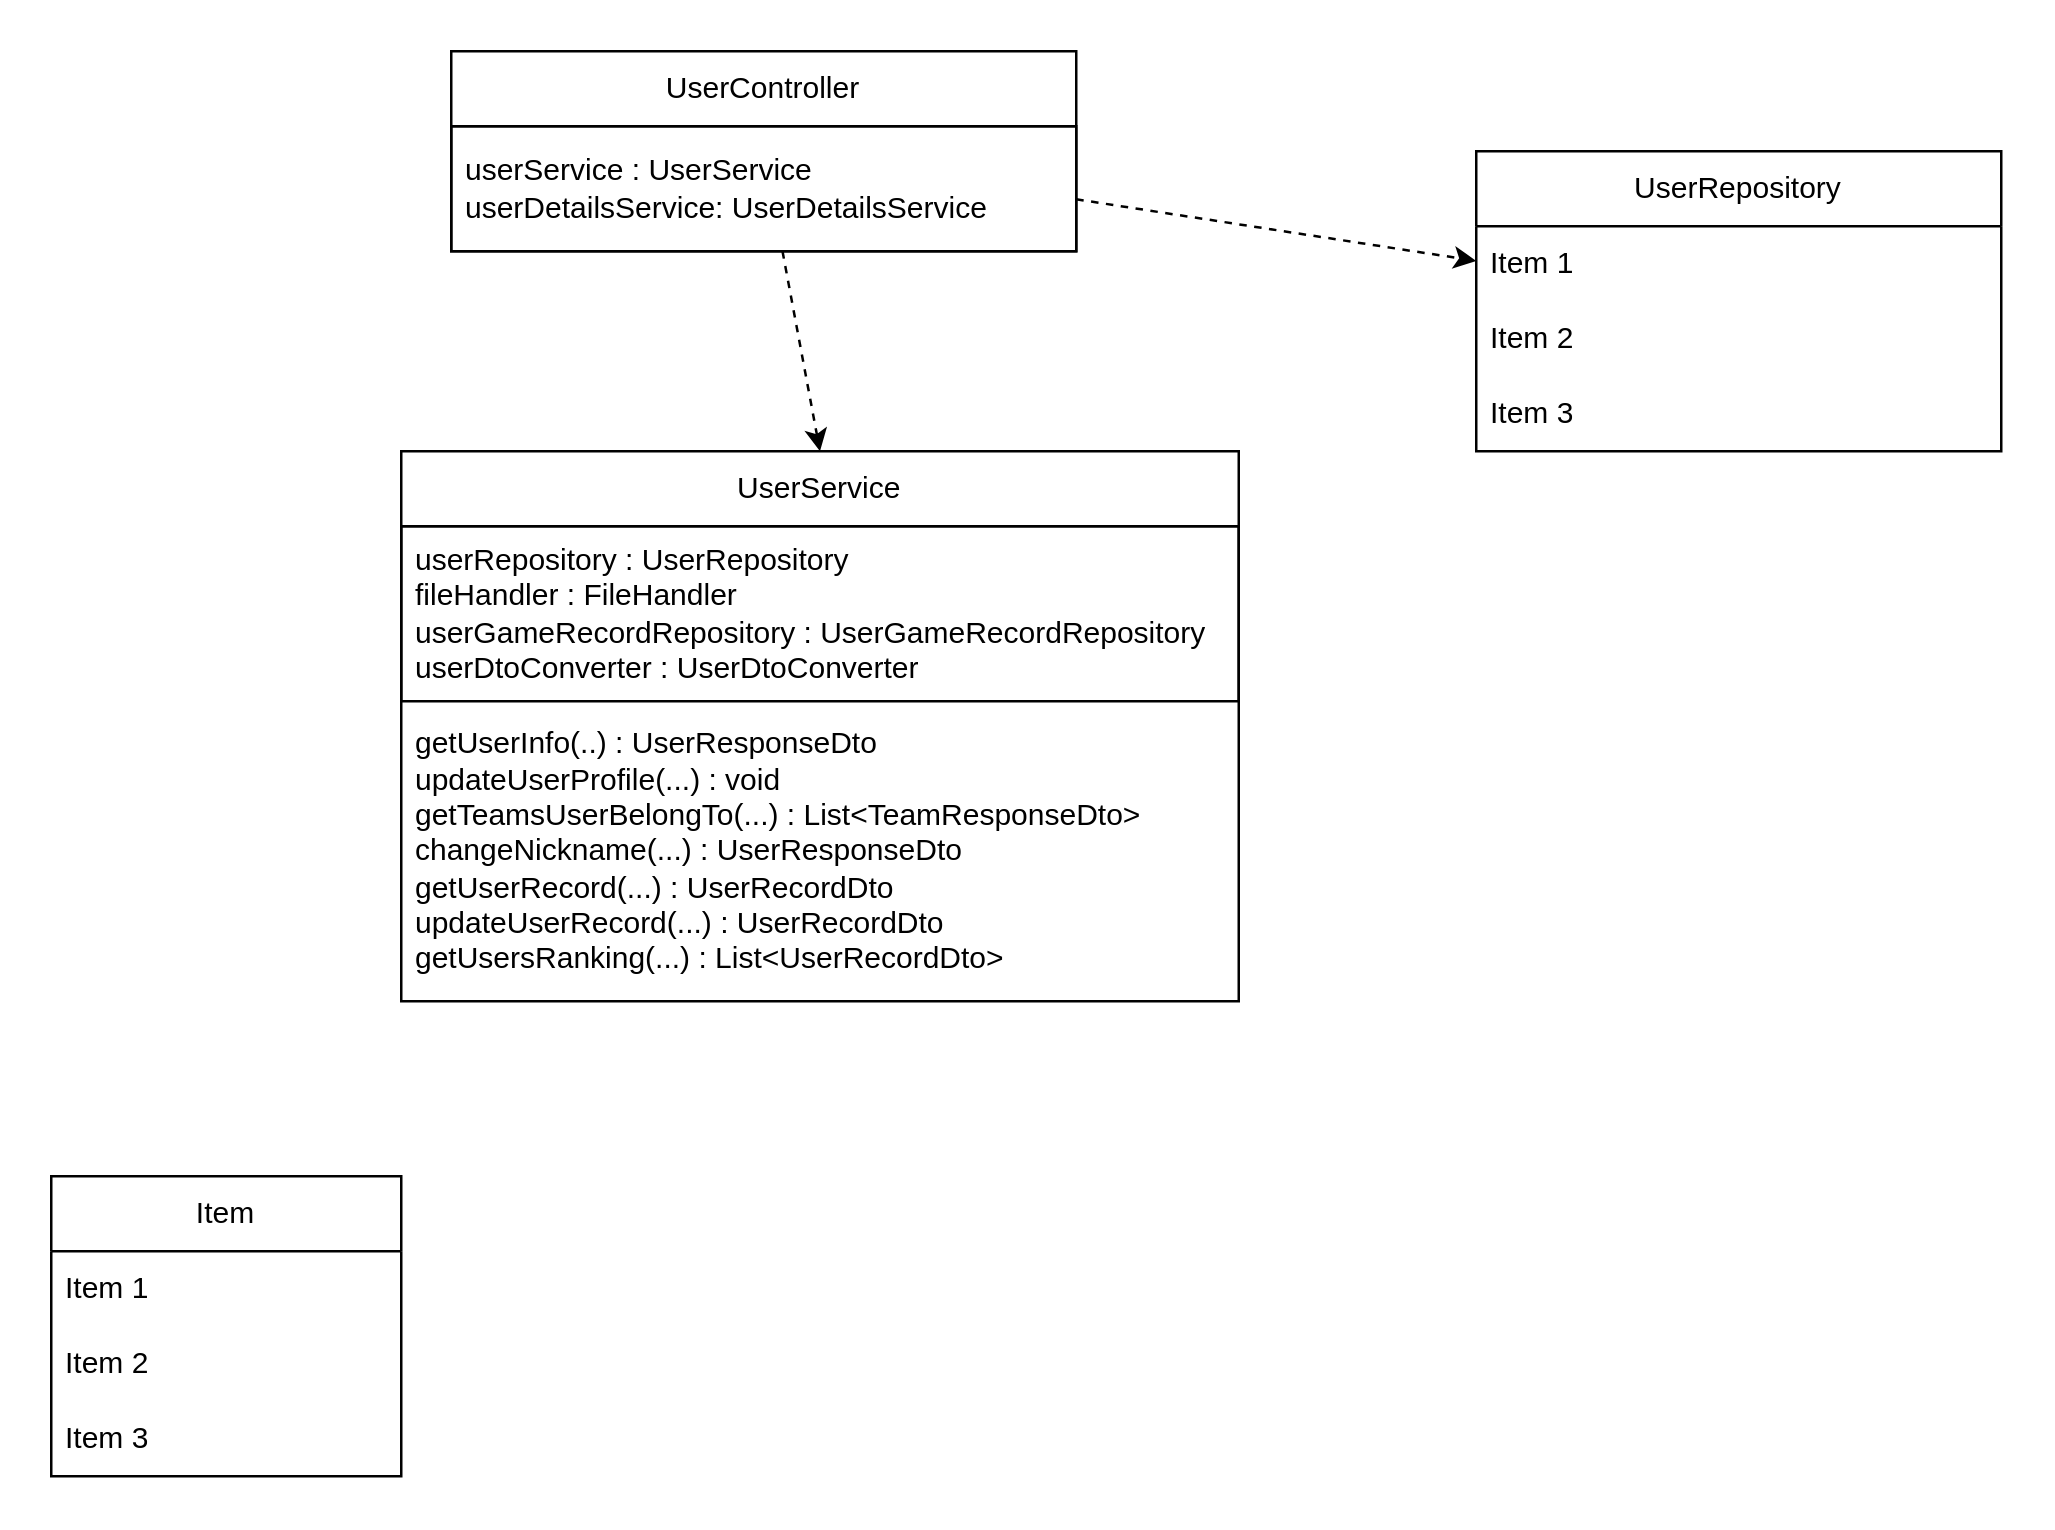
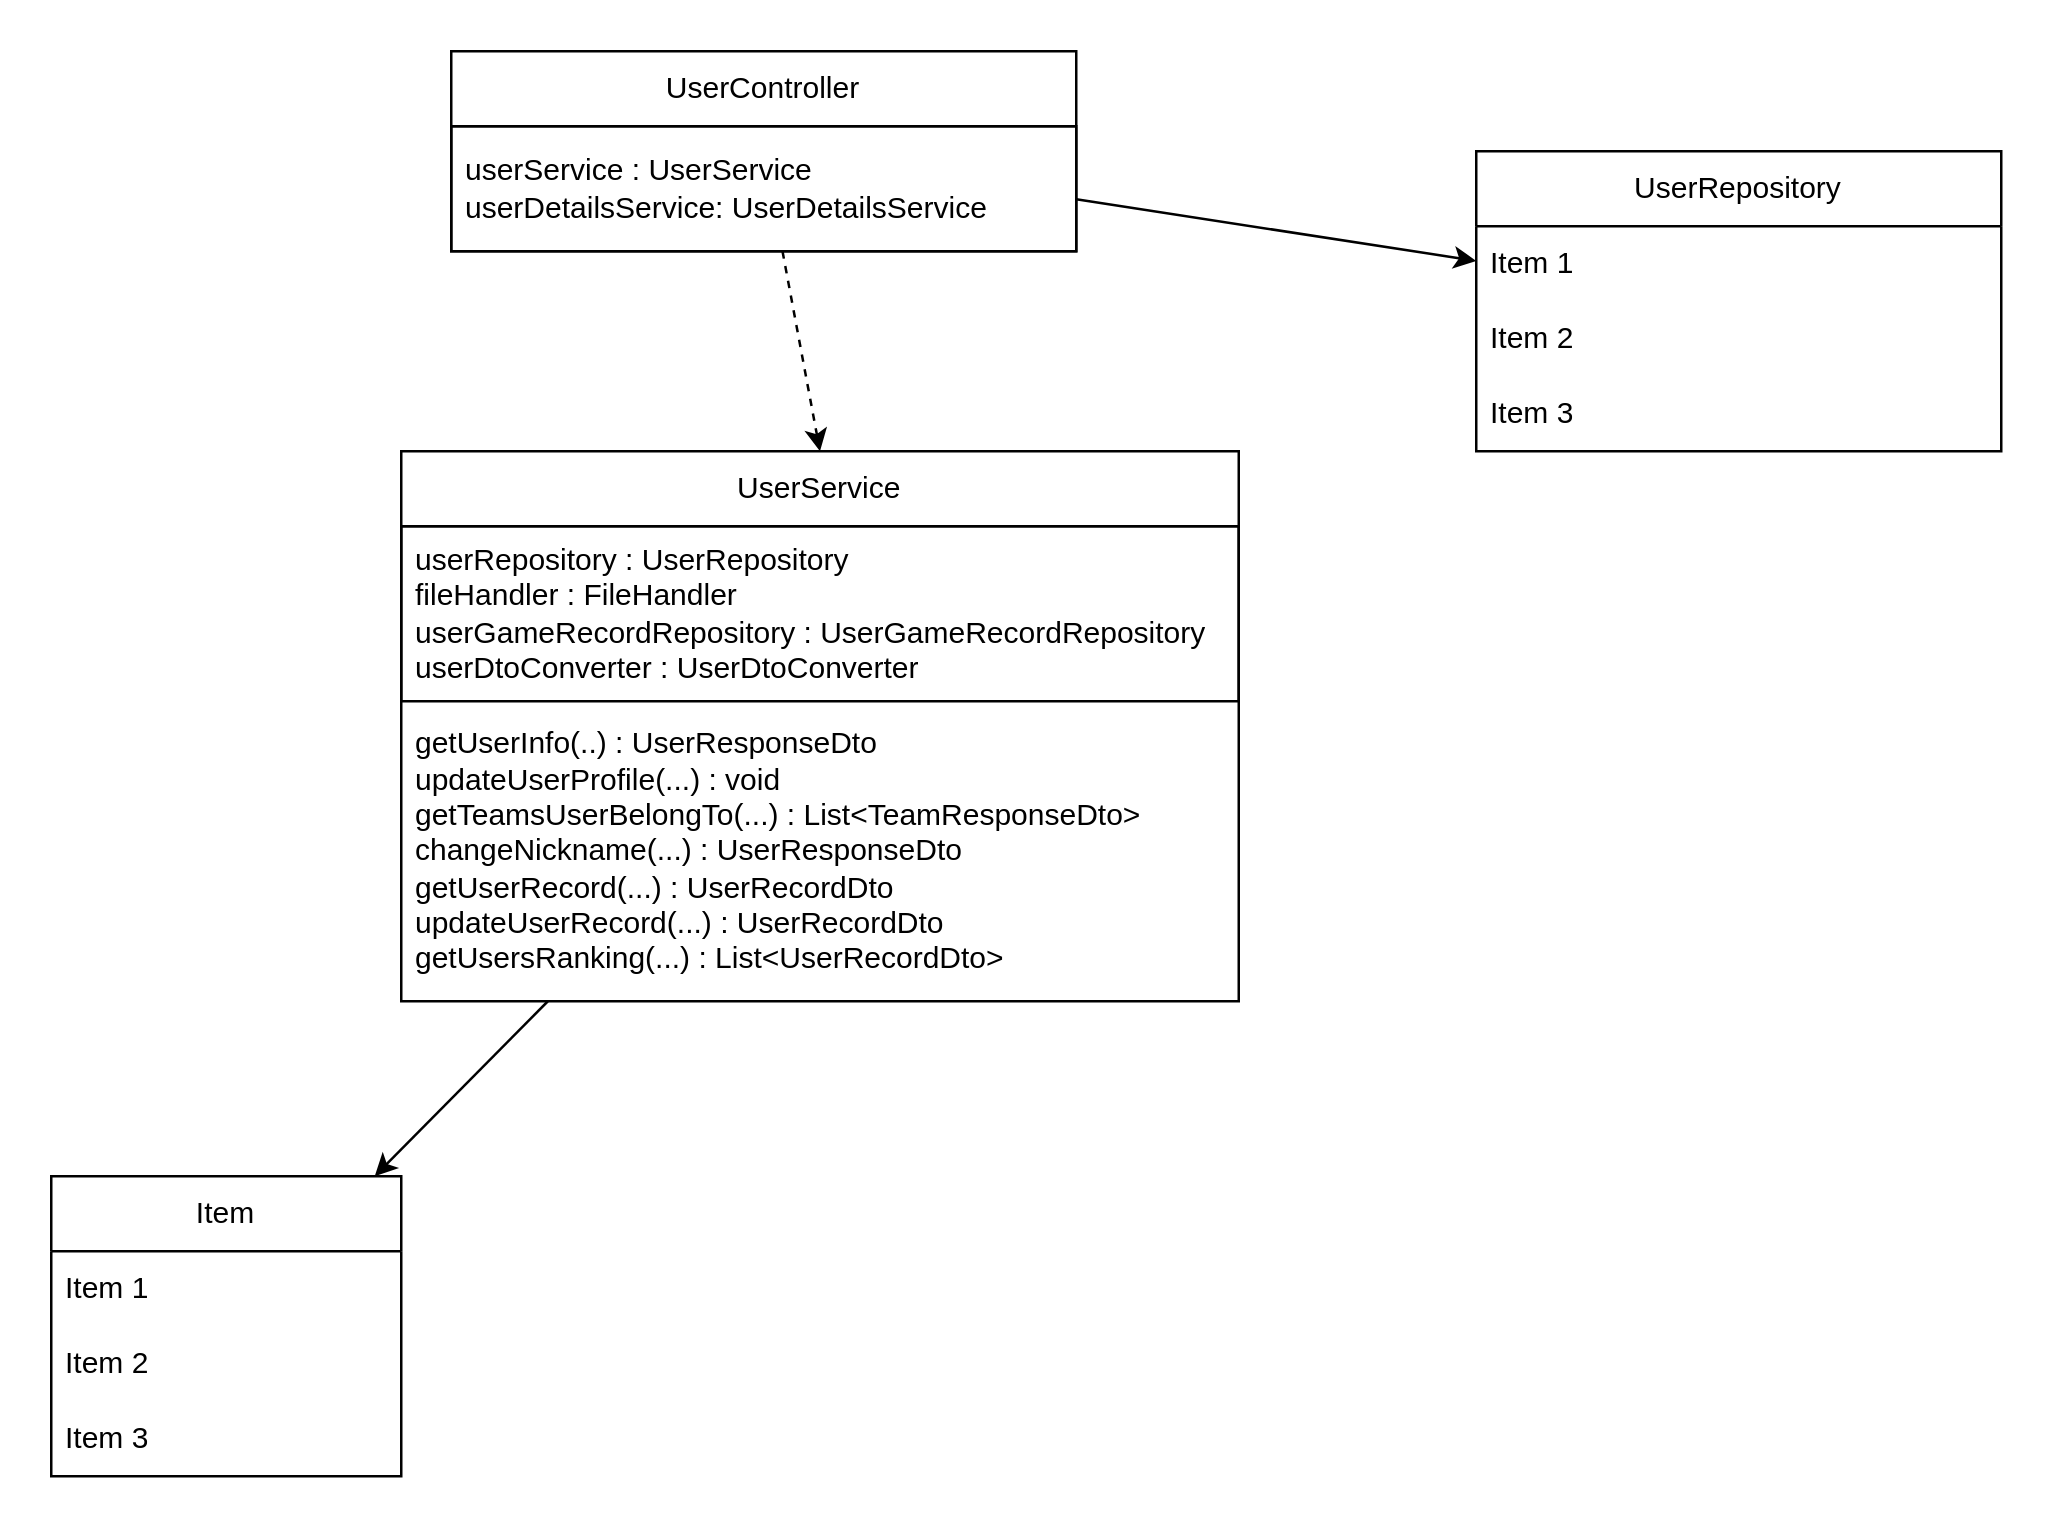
edge "UserController" -> "UserRepository": style dashed -> solid
edge "UserService" -> "Item": added
